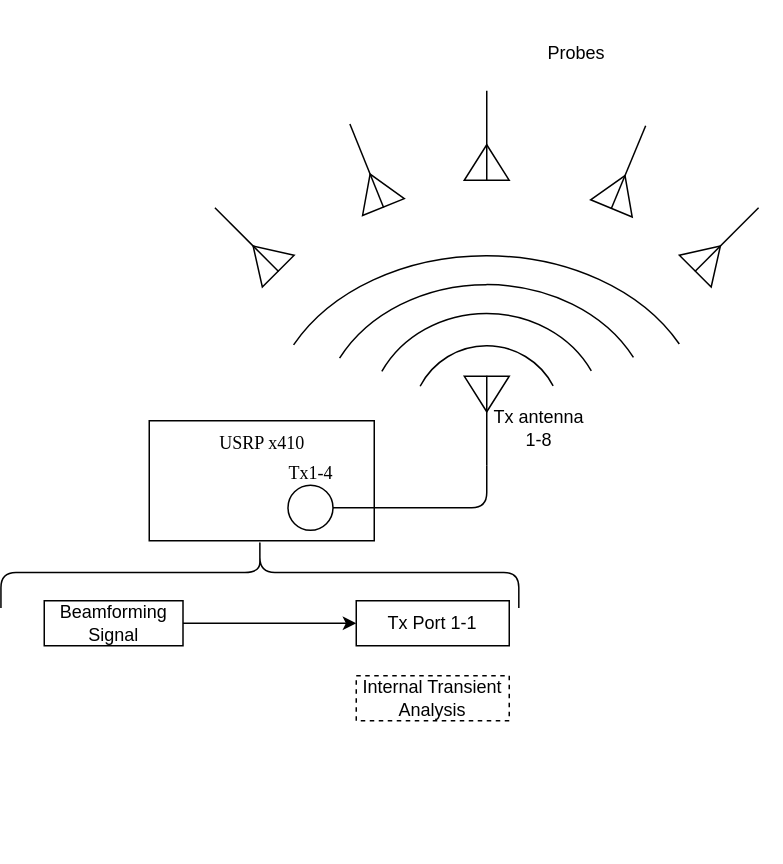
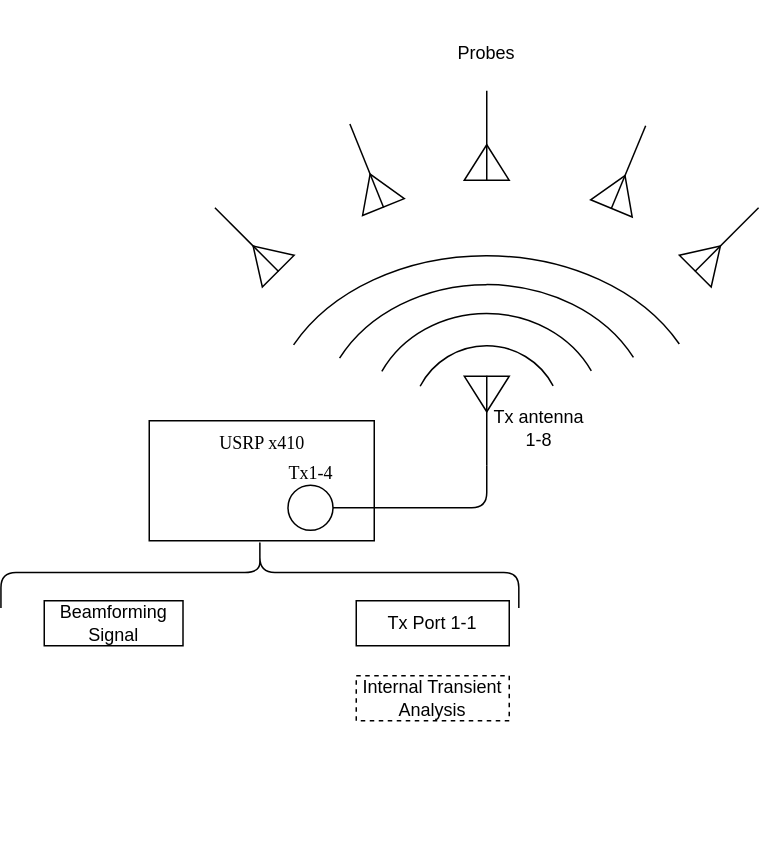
node "Probes": moved (577, 53) -> (487, 53)
edge "Beamforming Signal" -> "Tx Port 1-1": removed
